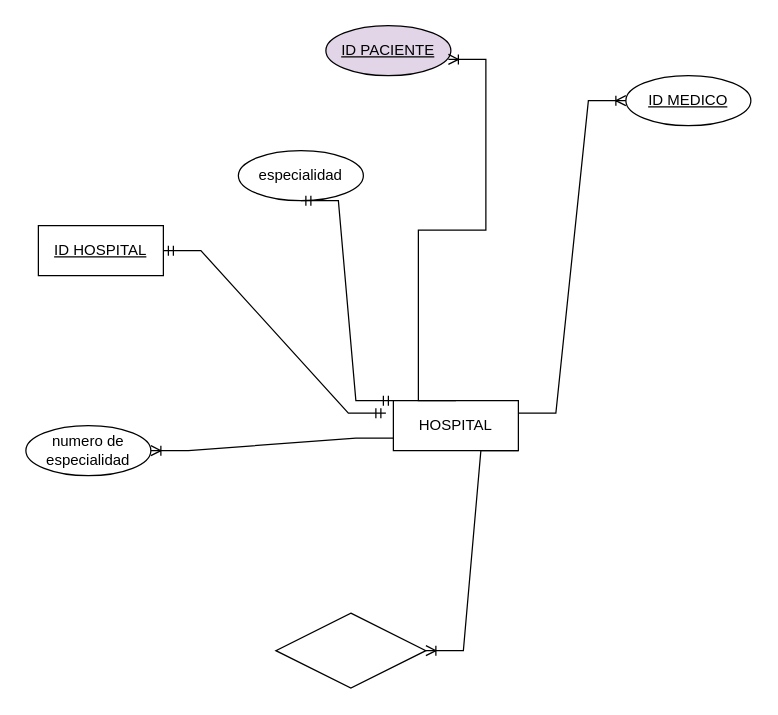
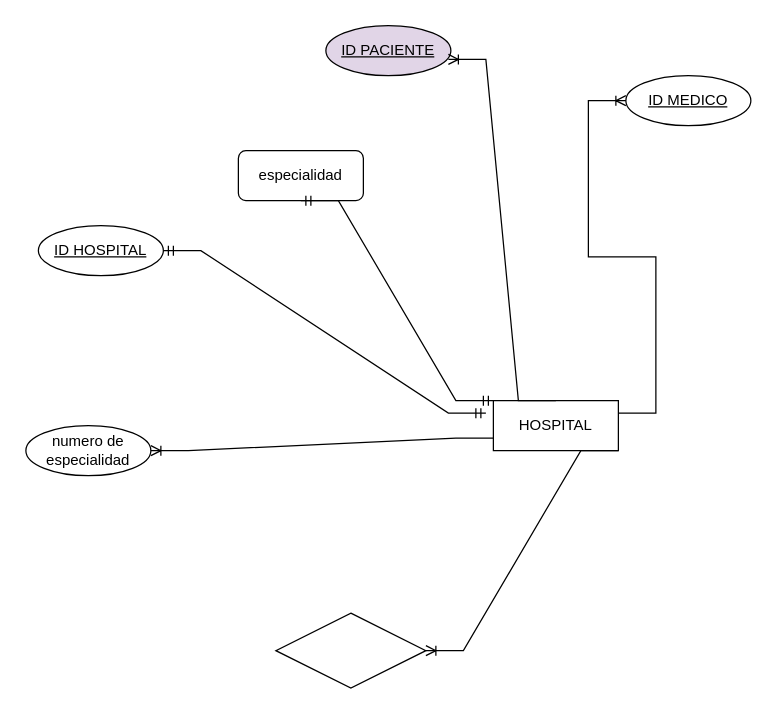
node "especialidad": shape ellipse -> rounded rectangle
node "ID HOSPITAL": shape rectangle -> ellipse
node "HOSPITAL": moved (456, 426) -> (556, 426)
